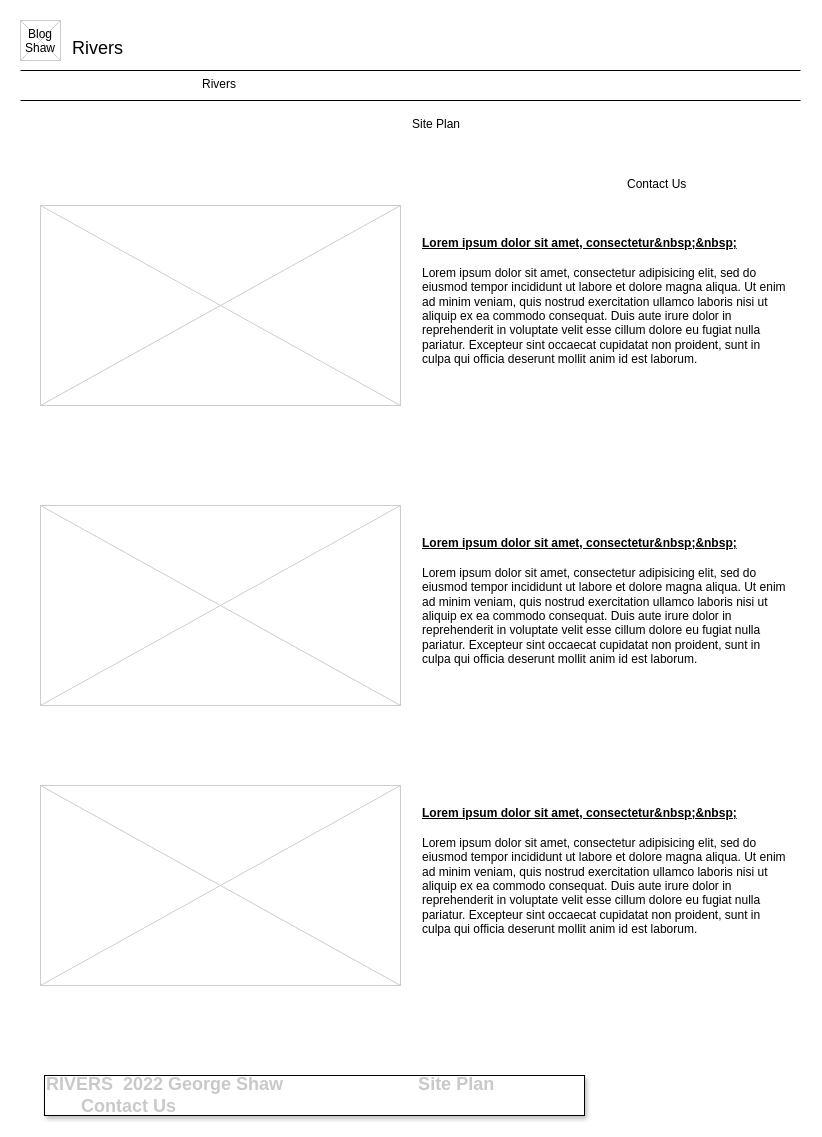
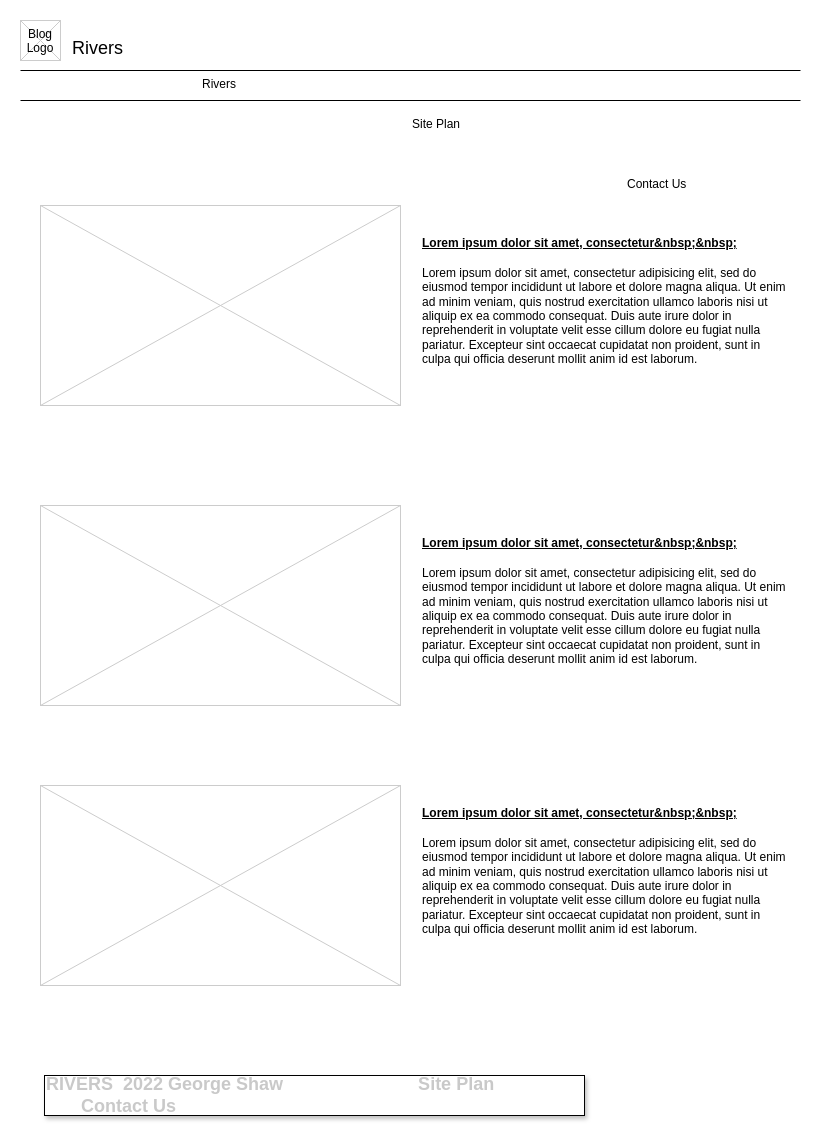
node "Blog Shaw": label "Blog Shaw" -> "Blog Logo"
